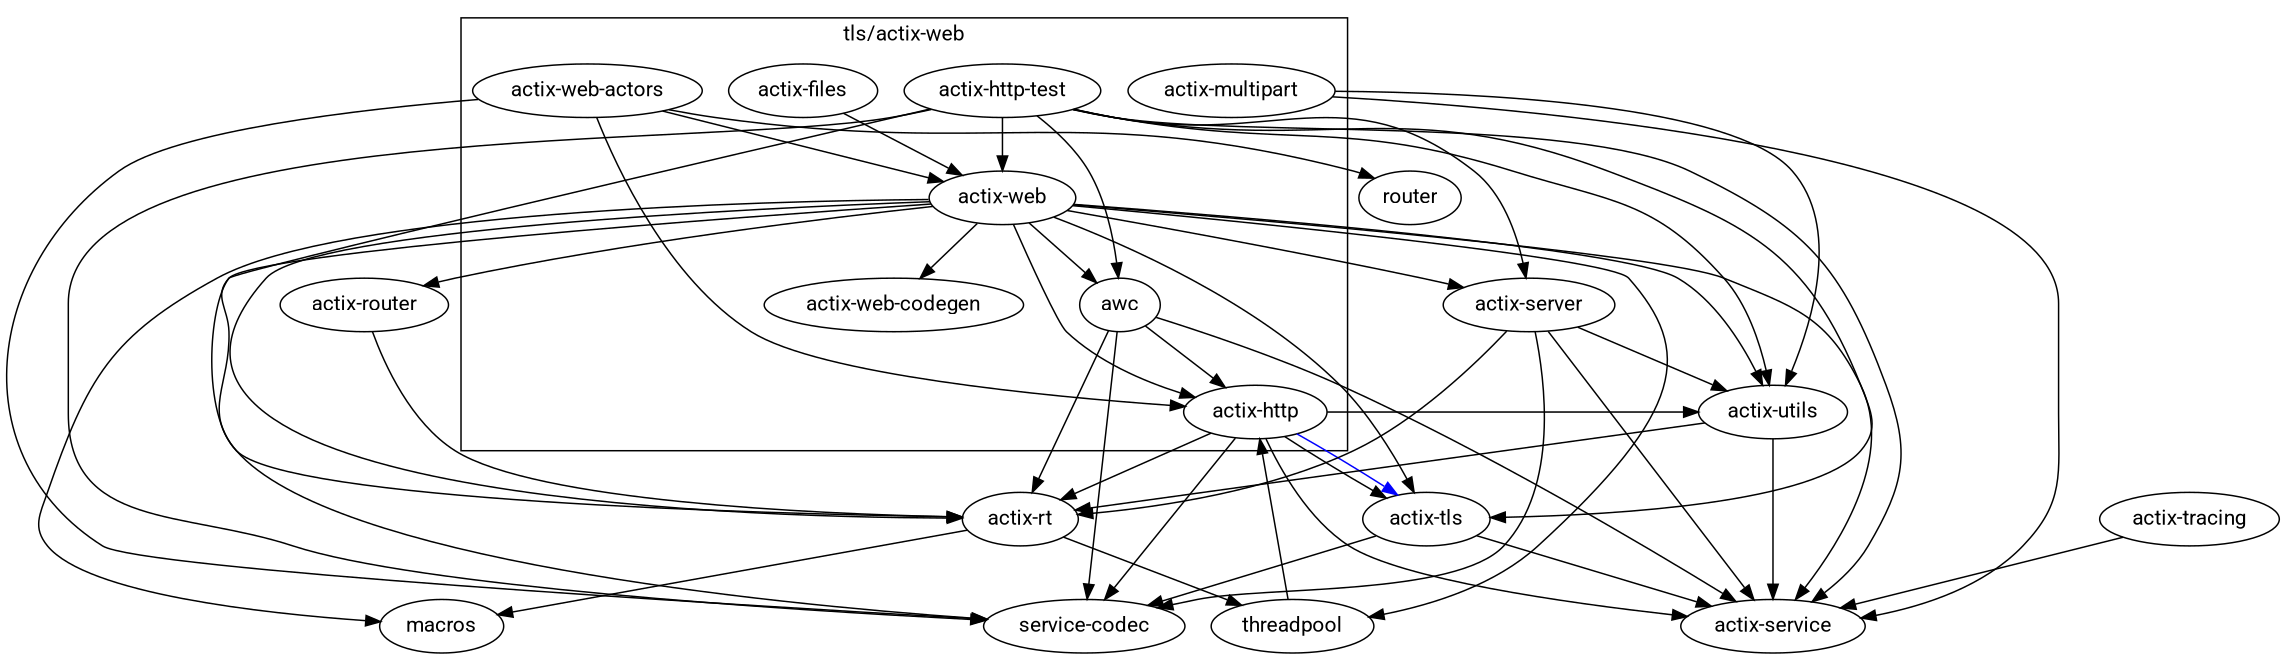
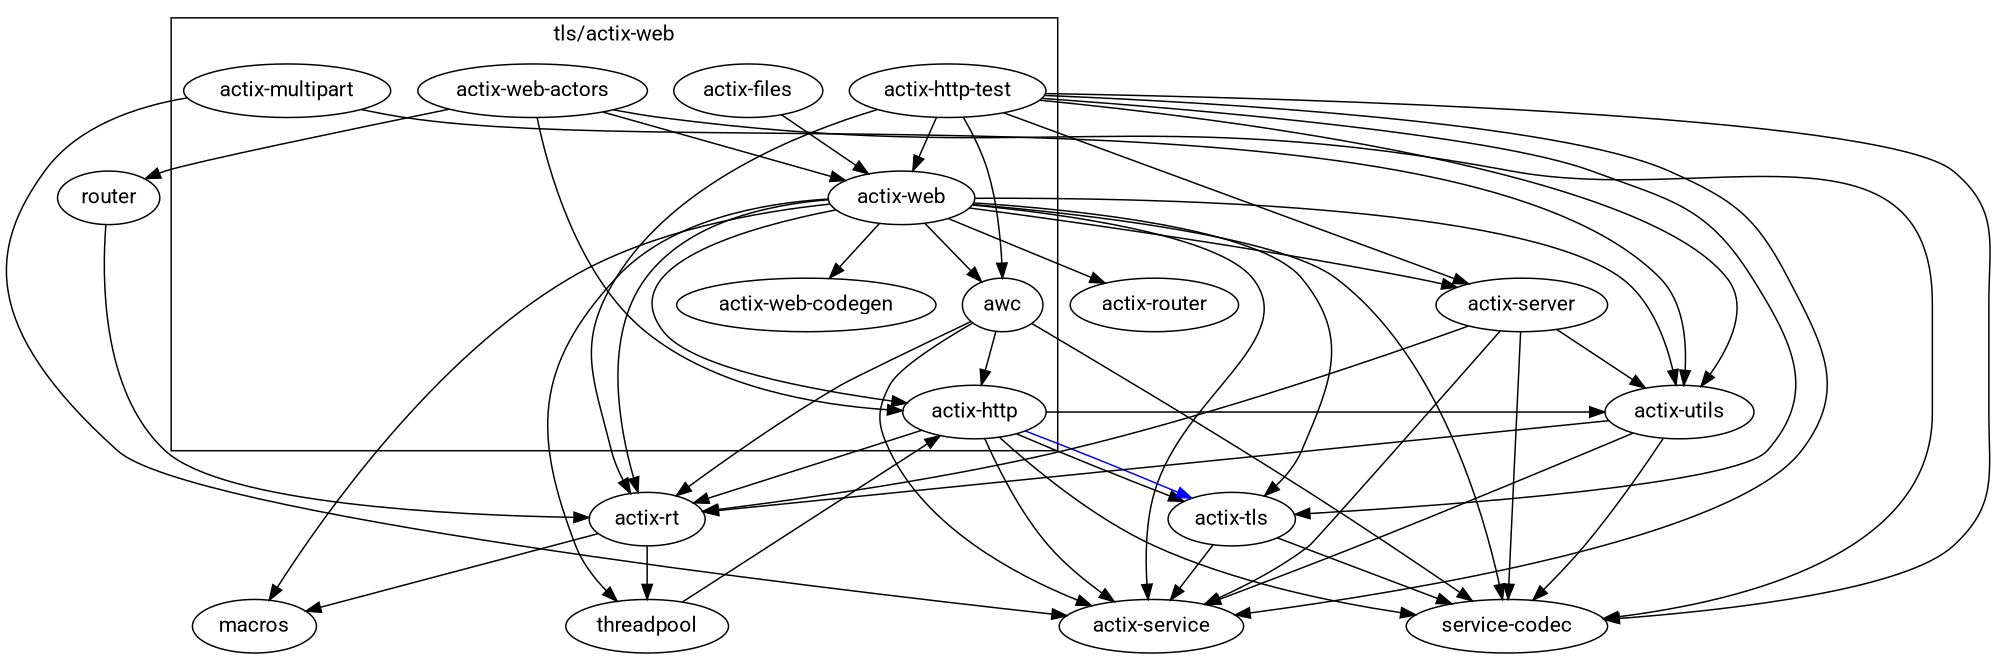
edge "actix-router" -> "actix-rt": now "router" -> "actix-rt"
edge "actix-utils" -> "service-codec": added
node "actix-tracing": removed
